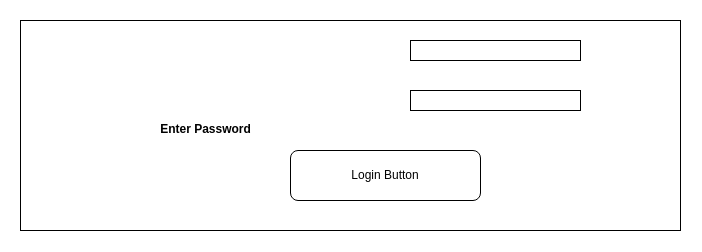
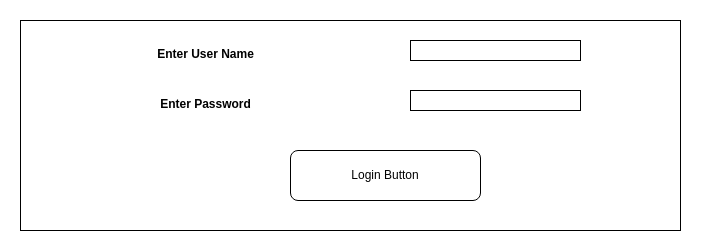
node "Enter User Name": added
node "Enter Password": moved (206, 126) -> (206, 101)
